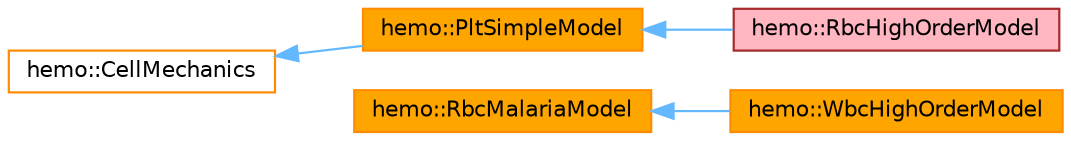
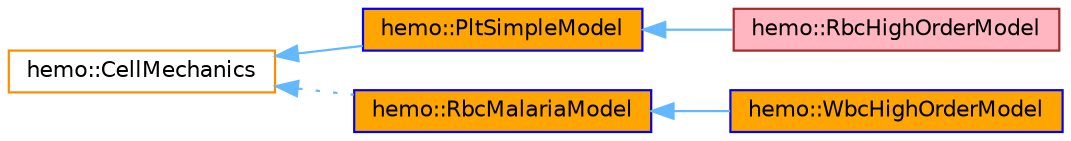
node "hemo::PltSimpleModel": color darkorange -> blue
edge "hemo::RbcMalariaModel" -> "hemo::CellMechanics": added
node "hemo::RbcMalariaModel": color darkorange -> blue
node "hemo::WbcHighOrderModel": color darkorange -> blue
